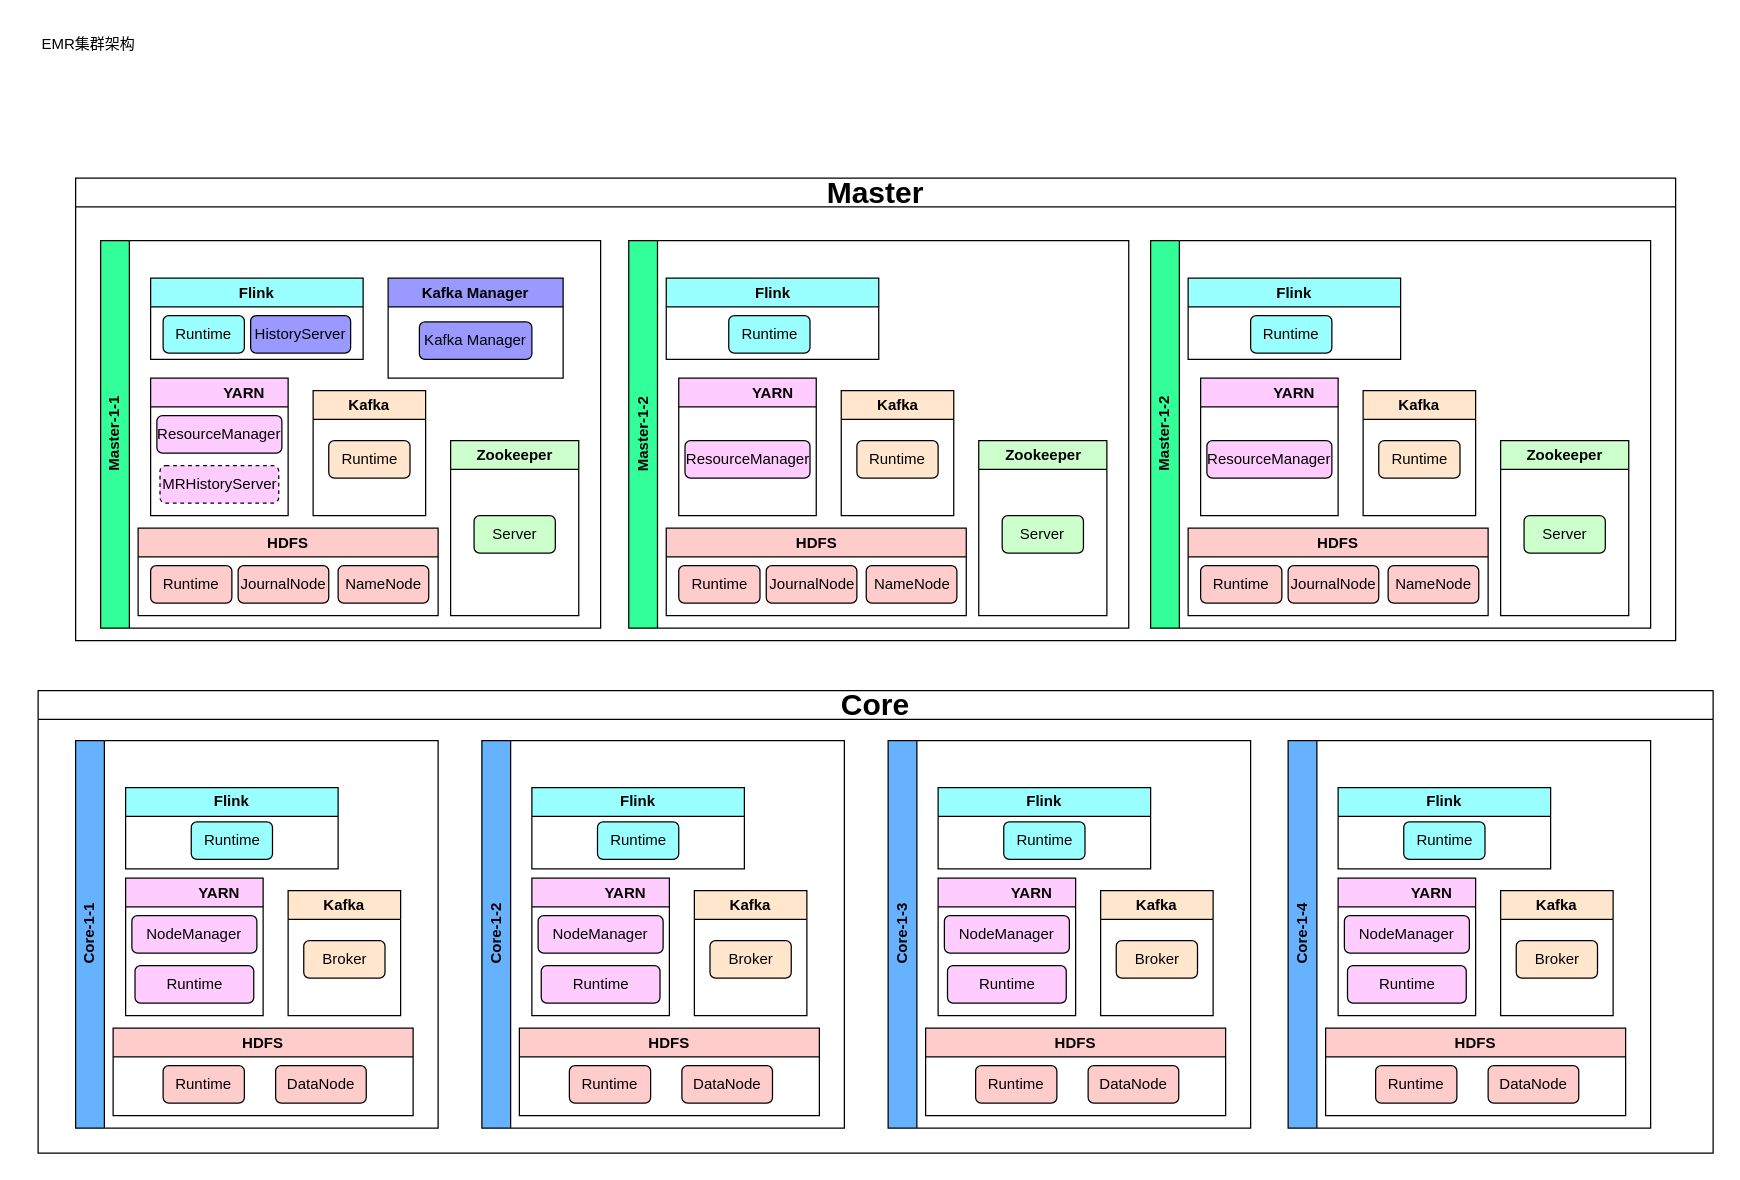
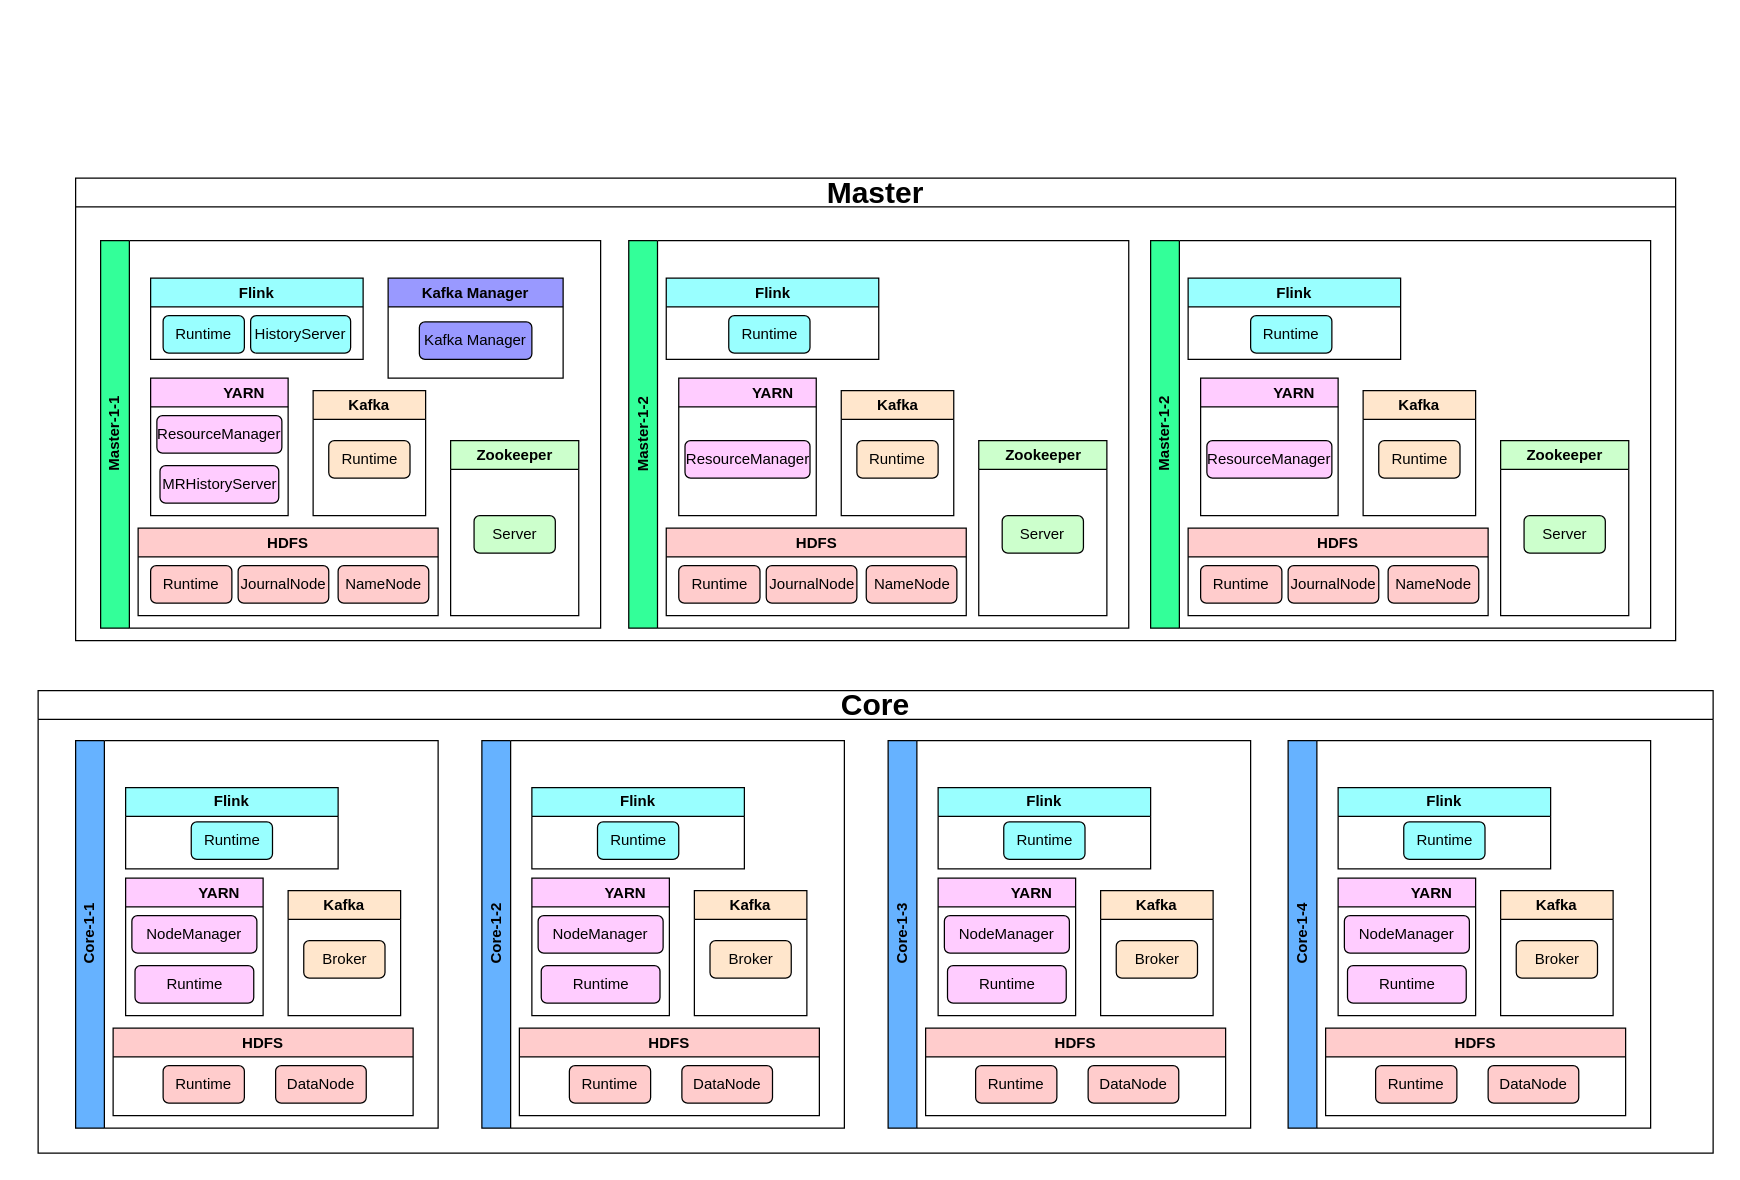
node "EMR集群架构": removed
node "HistoryServer": fillcolor #9999ff -> #99ffff
node "MRHistoryServer": style dashed -> solid
